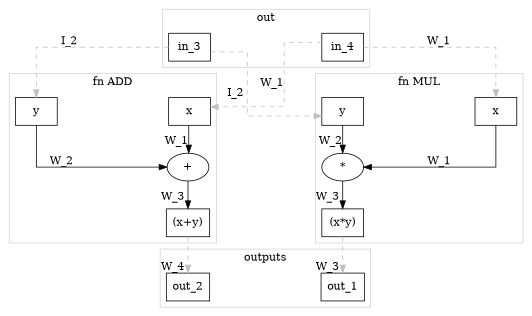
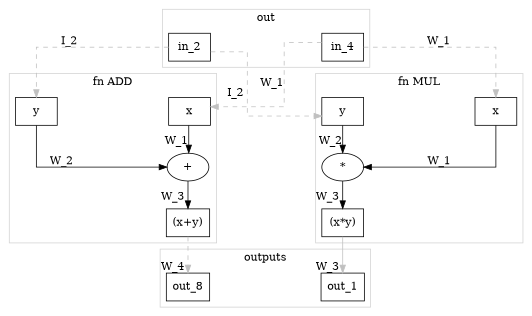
node "in_3": label "in_3" -> "in_2"
edge "(x*y)" -> "out_1": style dashed -> solid
node "out_2": label "out_2" -> "out_8"
